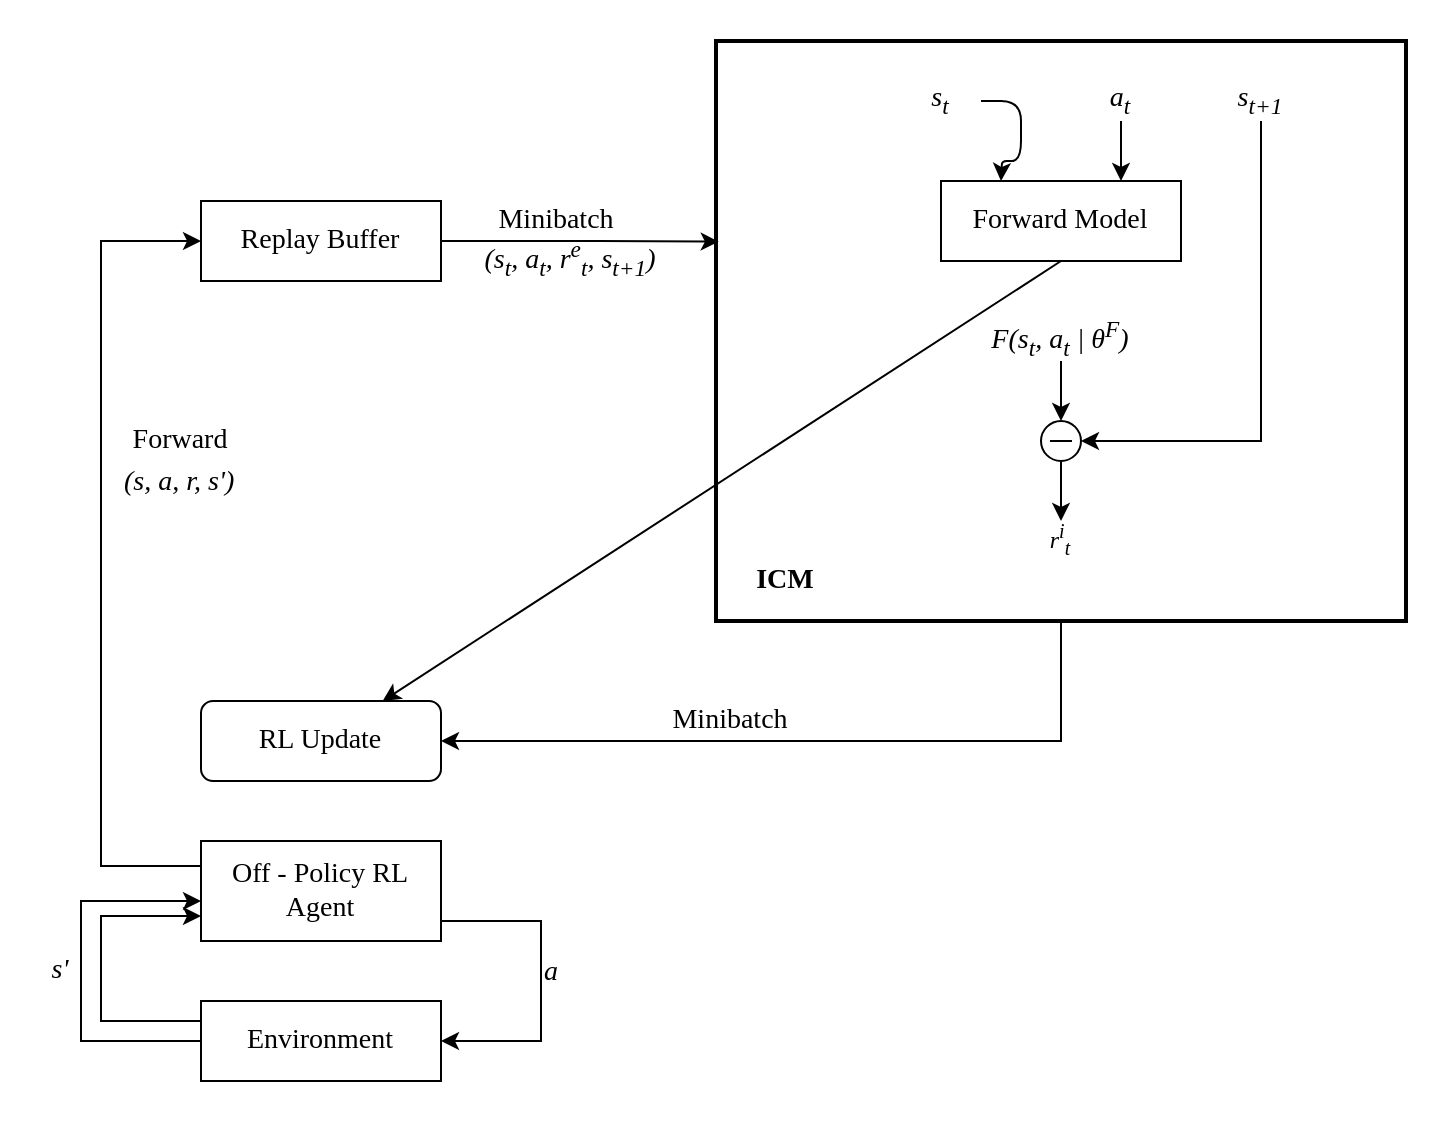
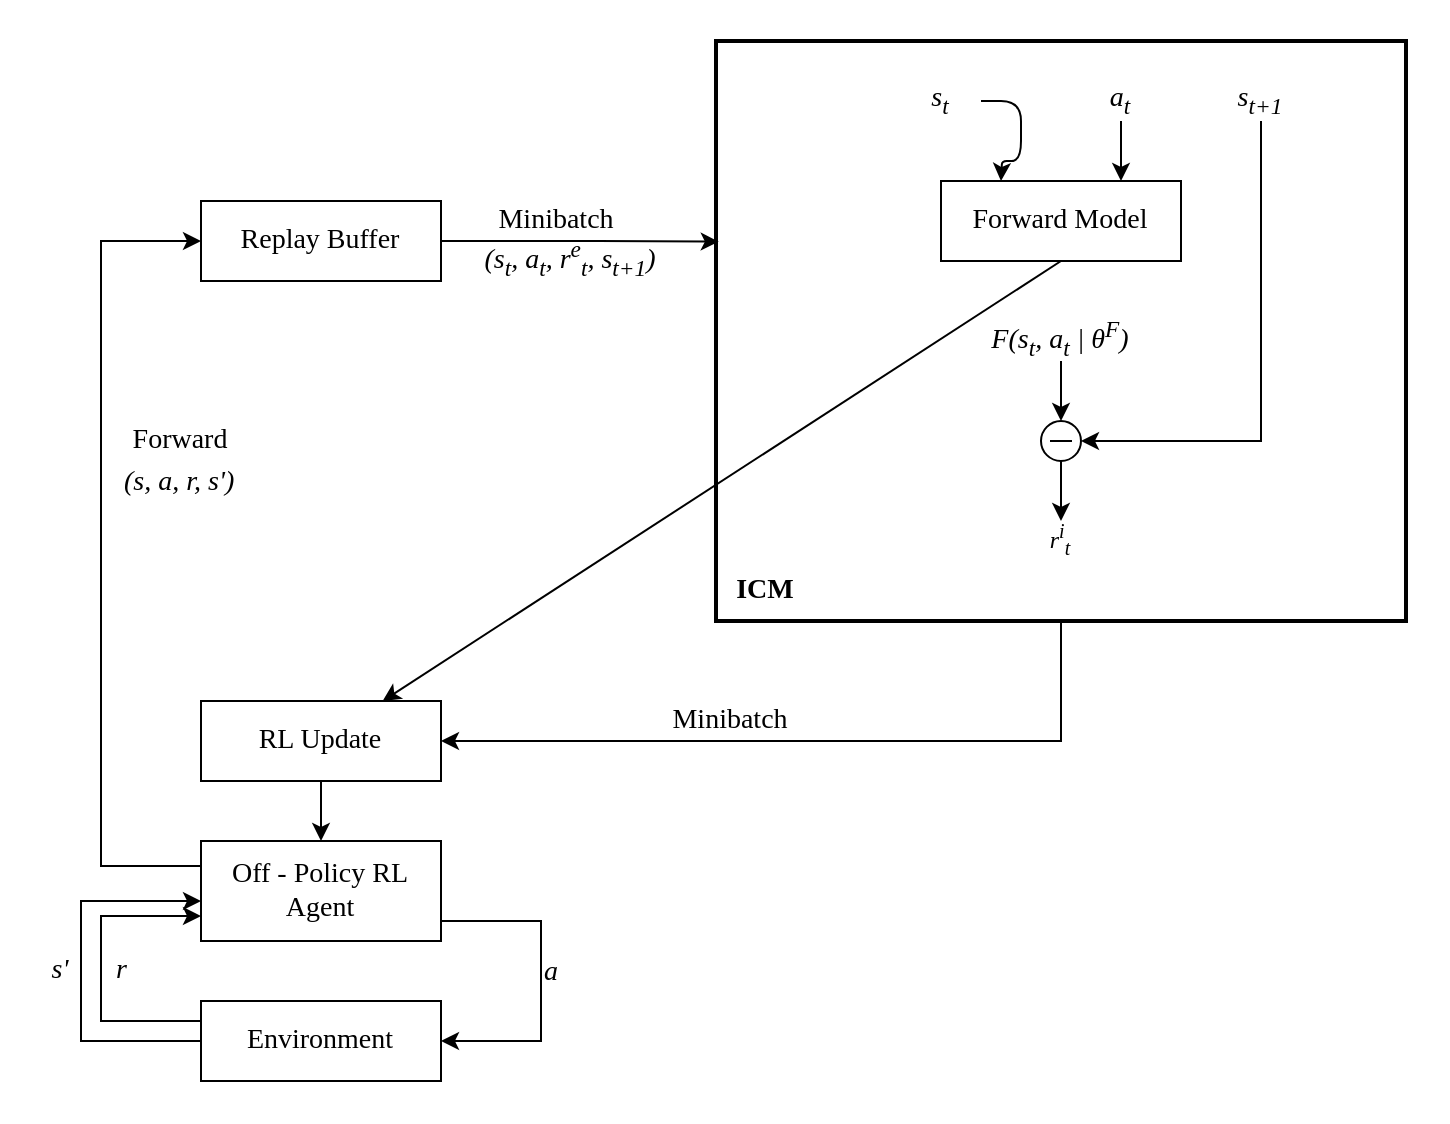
node "ICM": moved (786, 581) -> (766, 591)
node "RL Update": shape rounded rectangle -> rectangle
edge "RL Update" -> "Off - Policy RL Agent": added
node "r": added
